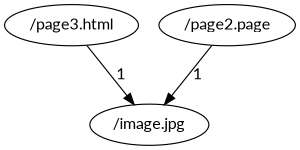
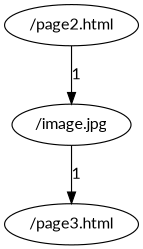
node "/page2.page": label "/page2.page" -> "/page2.html"
edge "/page3.html" -> "/image.jpg": reversed
